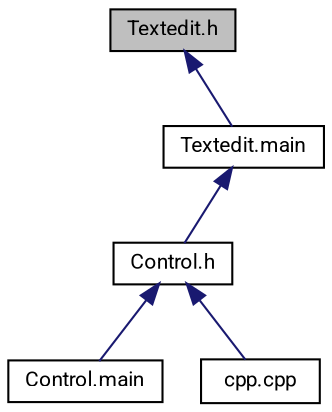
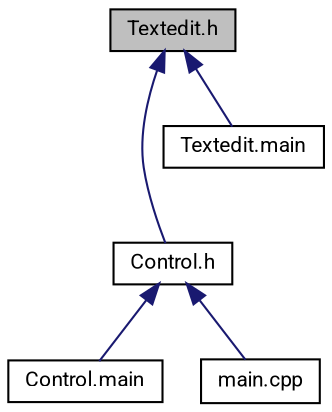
edge "Control.h" -> "Textedit.main": now "Control.h" -> "Textedit.h"
node "cpp.cpp": label "cpp.cpp" -> "main.cpp"
